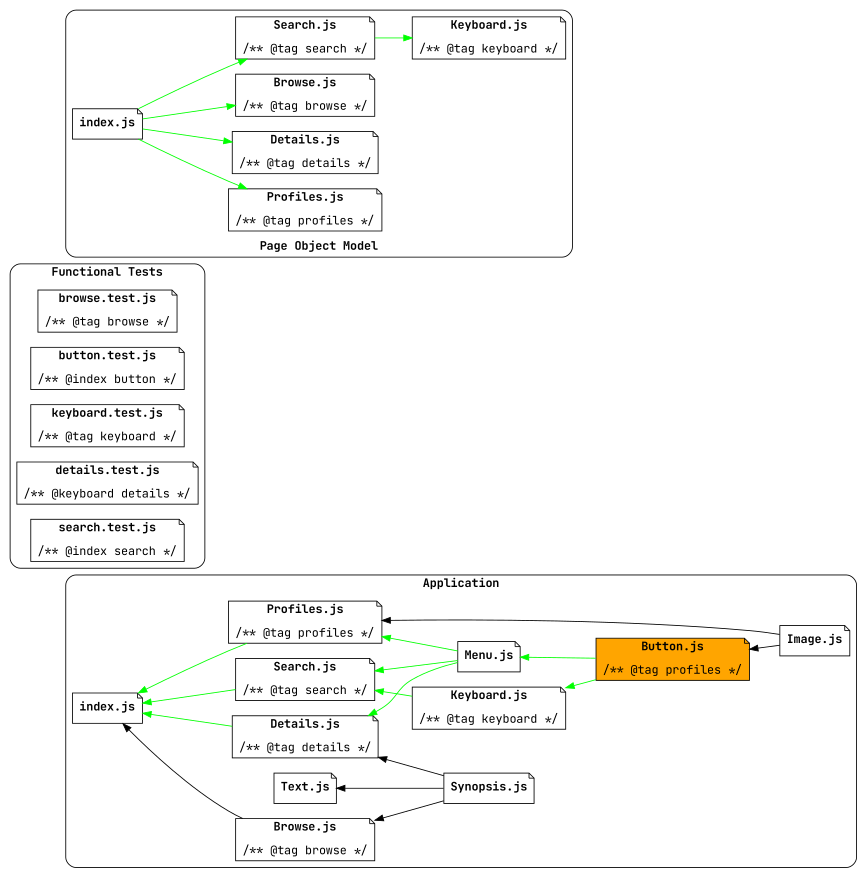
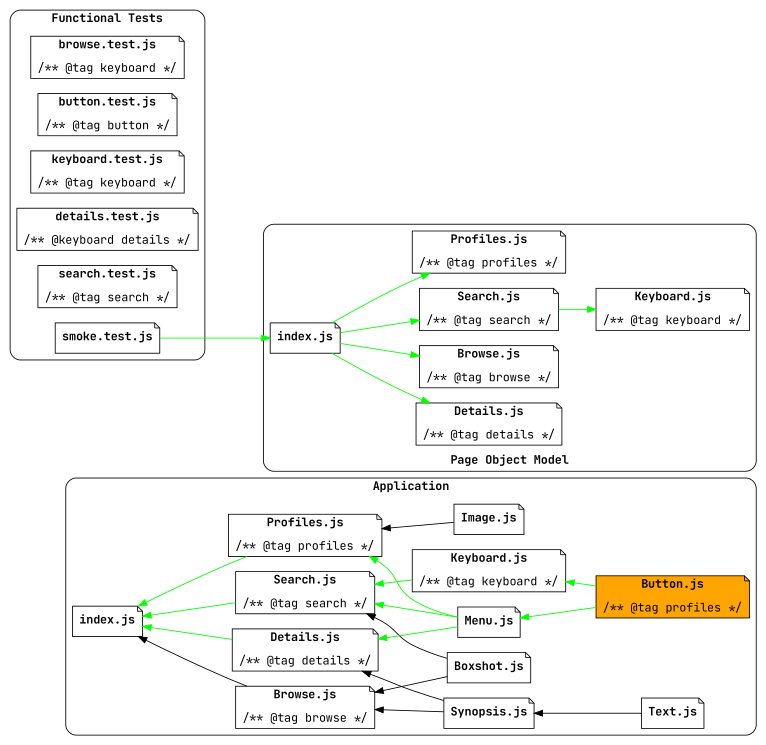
node "browse.test.js": text "/** @tag browse */" -> "/** @tag keyboard */"
node "smoke.test.js": added
node "button.test.js": text "/** @index button */" -> "/** @tag button */"
node "search.test.js": text "/** @index search */" -> "/** @tag search */"
edge "Image.js" -> "Button.js": removed
node "Boxshot.js": added
edge "Synopsis.js" -> "Text.js": reversed
